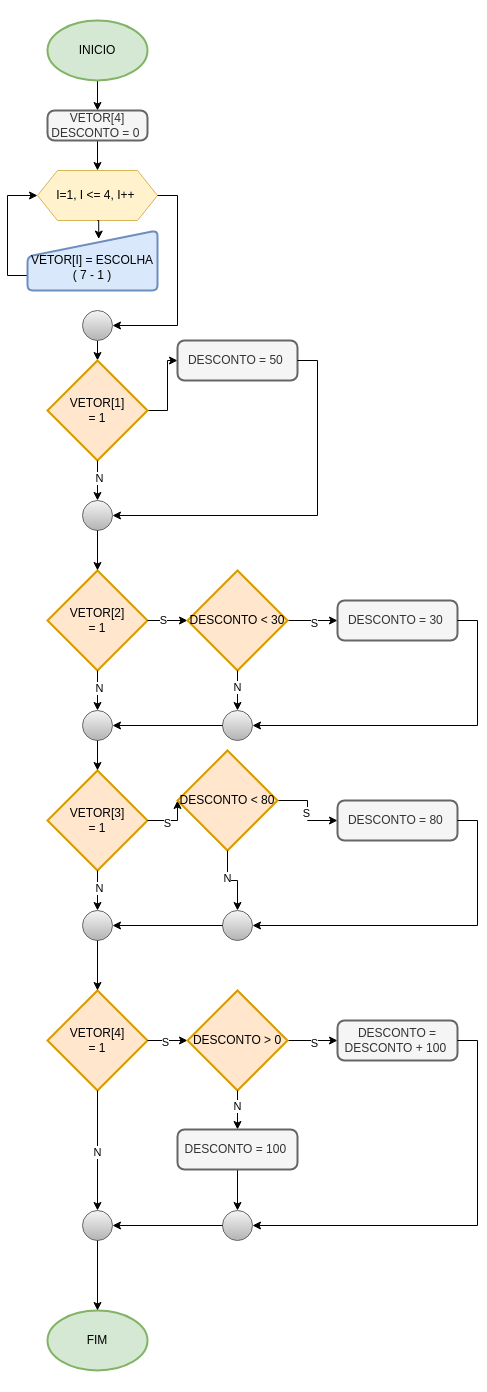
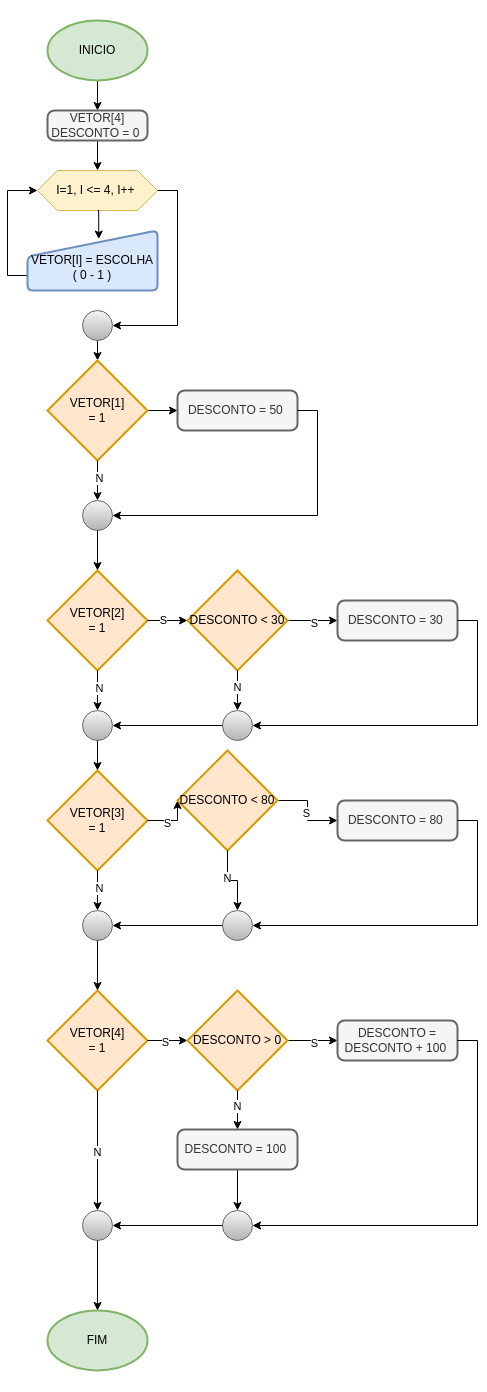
node "I=1, I <= 4, I++": size 120x50 -> 120x40
node "VETOR[I] = ESCOLHA ( 7 - 1 )": label "VETOR[I] = ESCOLHA ( 7 - 1 )" -> "VETOR[I] = ESCOLHA ( 0 - 1 )"
node "DESCONTO = 50": moved (238, 361) -> (238, 411)
